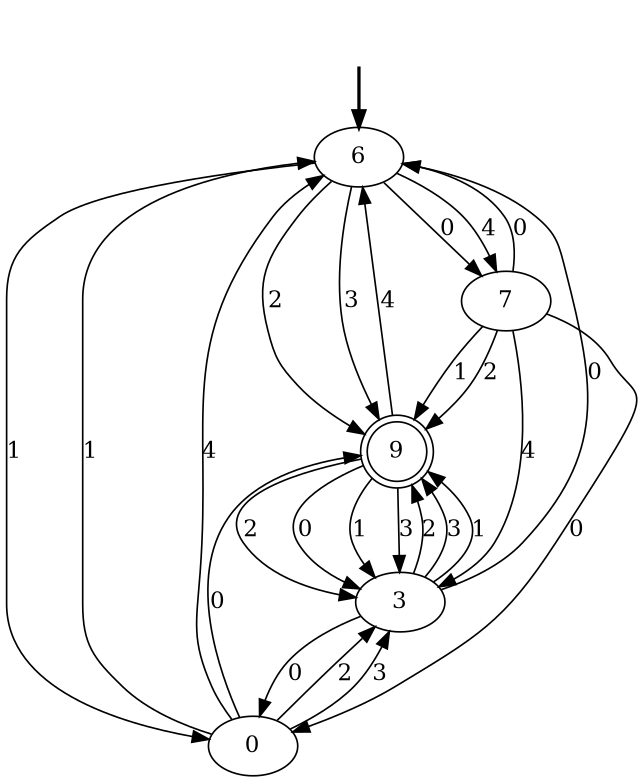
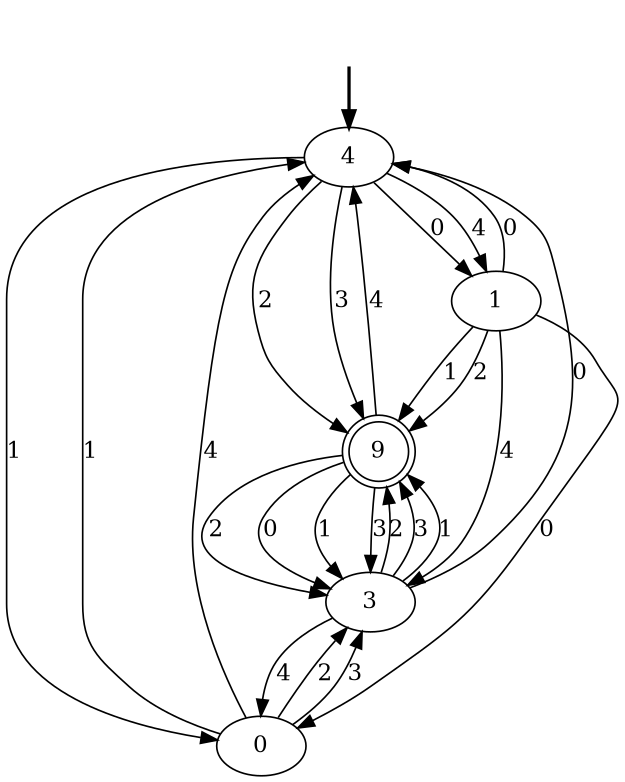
node "6": label "6" -> "4"
node "7": label "7" -> "1"
edge "0" -> "9": removed, label "0"
edge "3" -> "0": label "0" -> "4"
